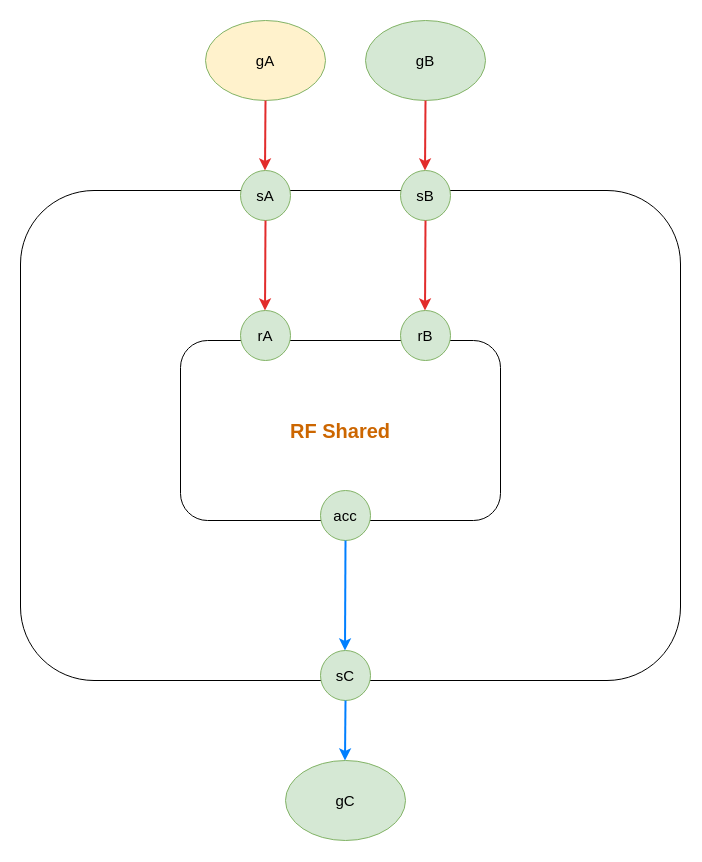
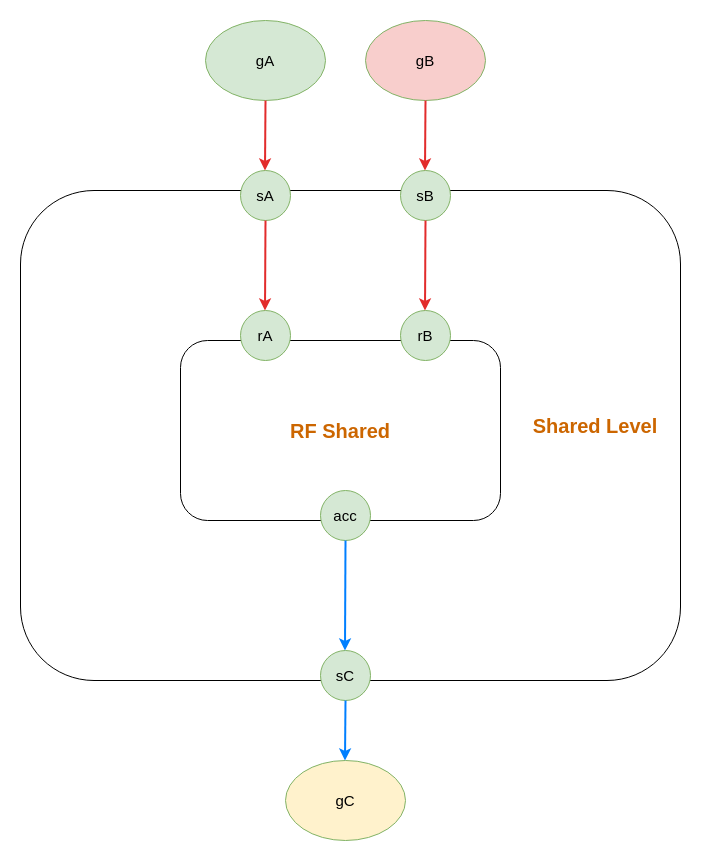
node "gA": fillcolor #fff2cc -> #d5e8d4
node "gB": fillcolor #d5e8d4 -> #f8cecc
node "Shared Level": added
node "gC": fillcolor #d5e8d4 -> #fff2cc
